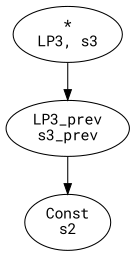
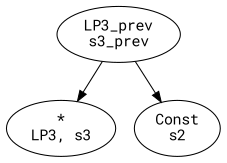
edge "* LP3, s3" -> "LP3_prev s3_prev": reversed
